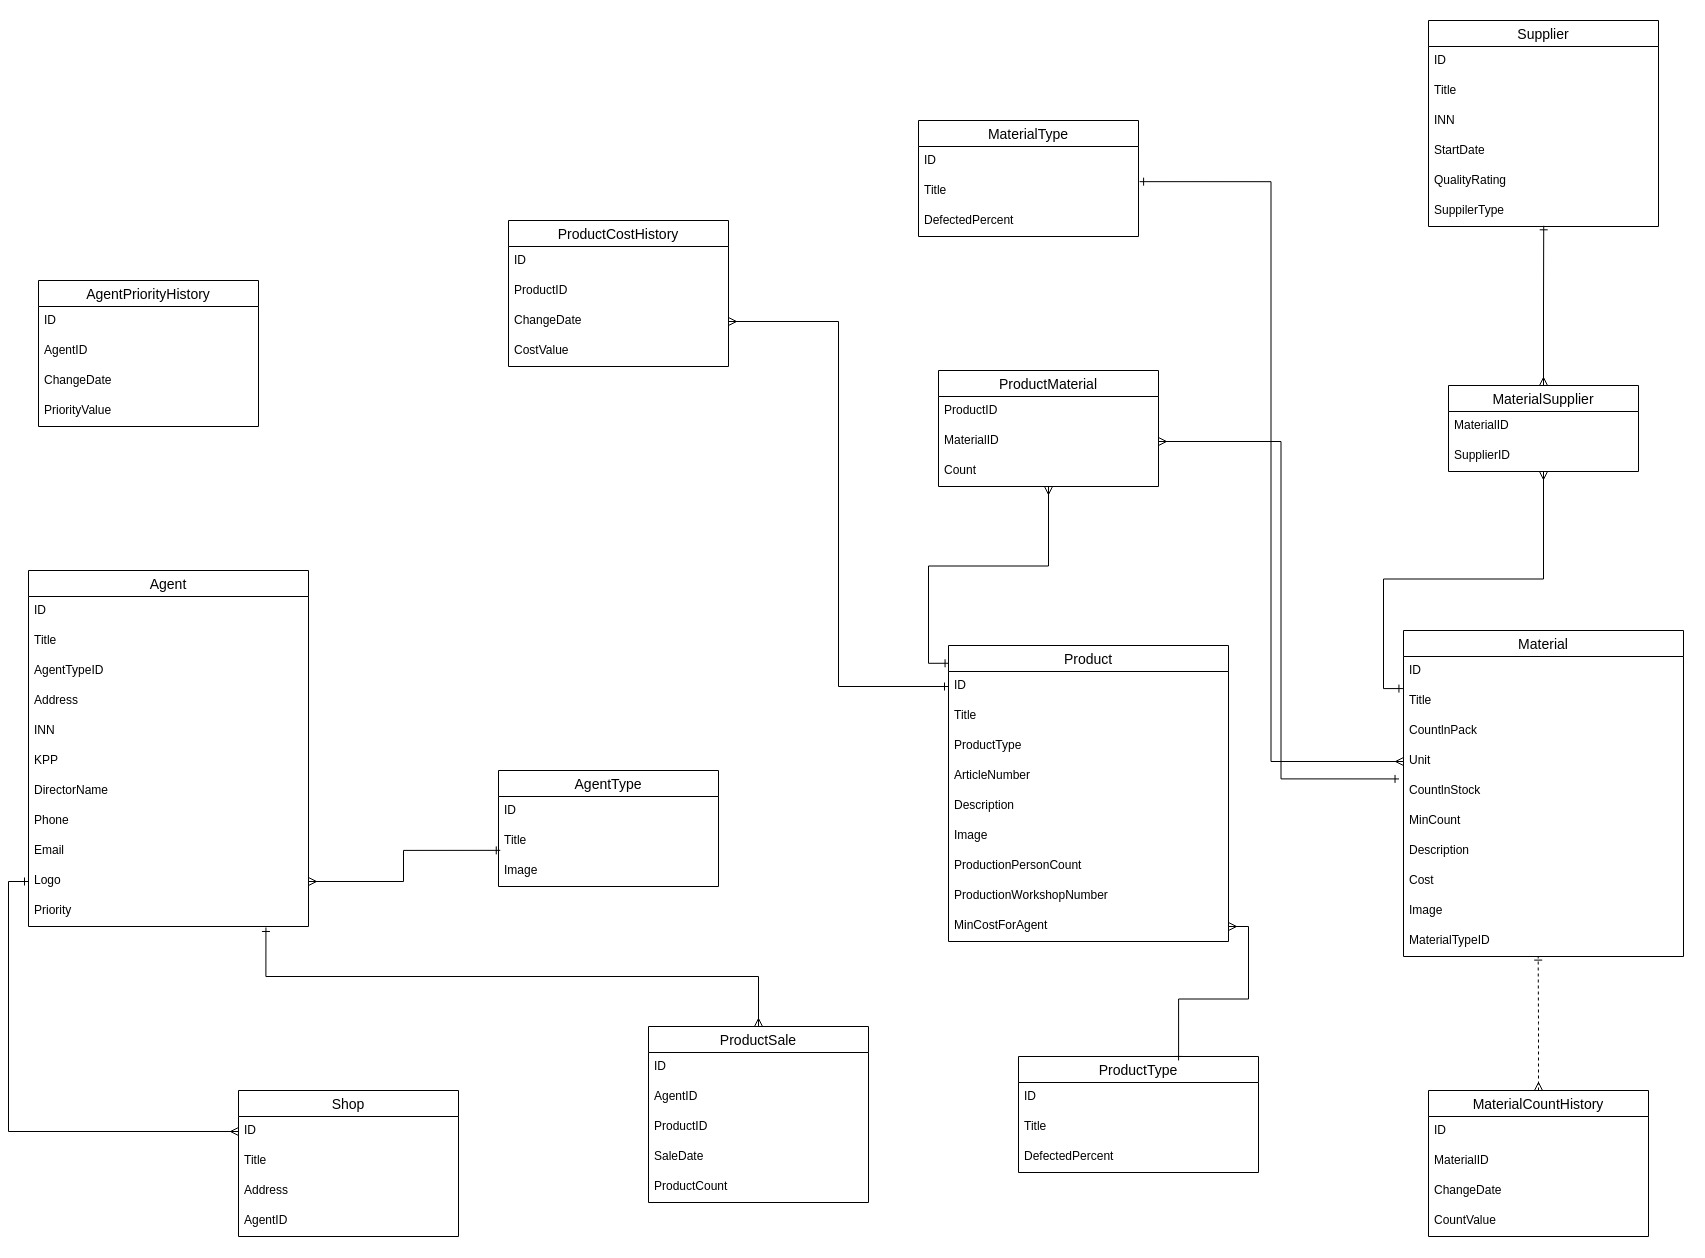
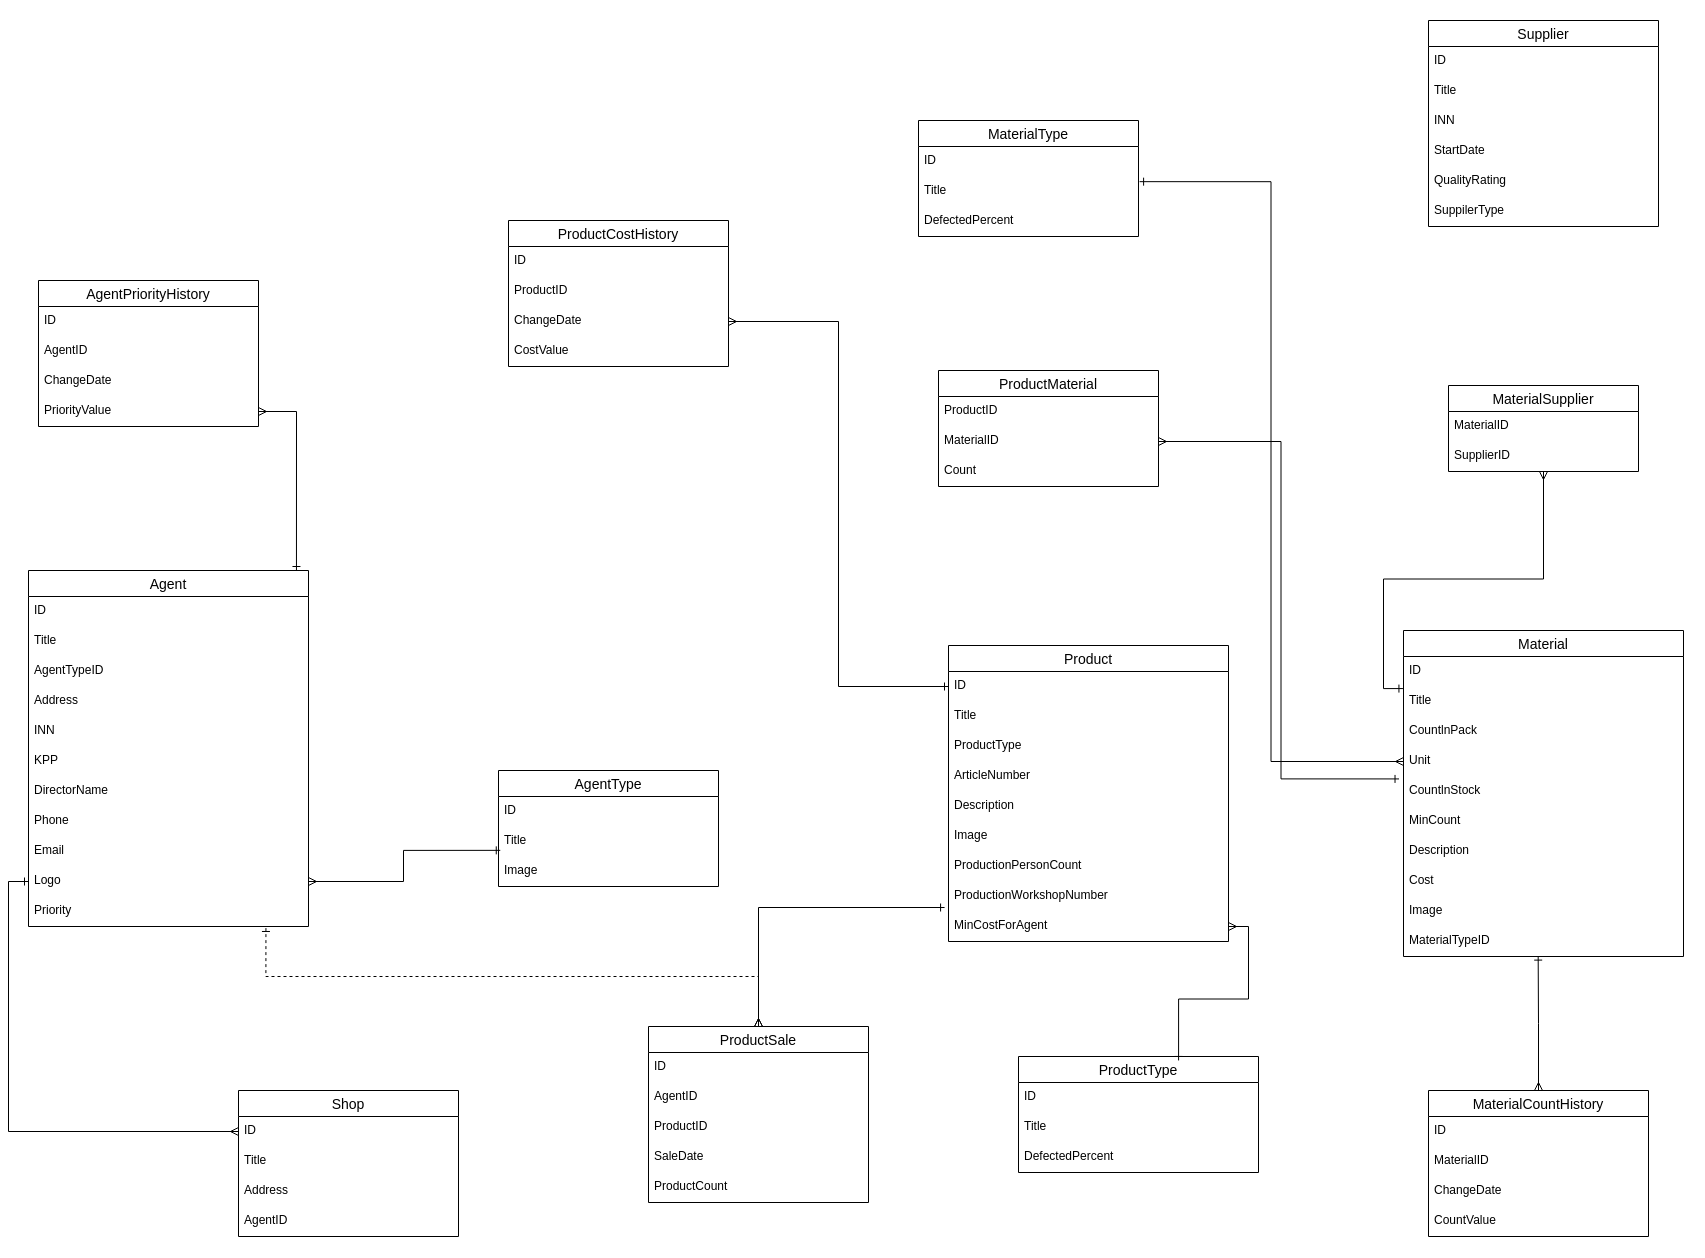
edge "SuppilerType" -- "MaterialSupplier": removed
edge "PriorityValue" -- "Agent": added
edge "ProductMaterial" -- "Product": removed
edge "ProductionWorkshopNumber" -- "ProductSale": added
edge "Priority" -- "ProductSale": style solid -> dashed
edge "MaterialTypeID" -- "MaterialCountHistory": style dashed -> solid
